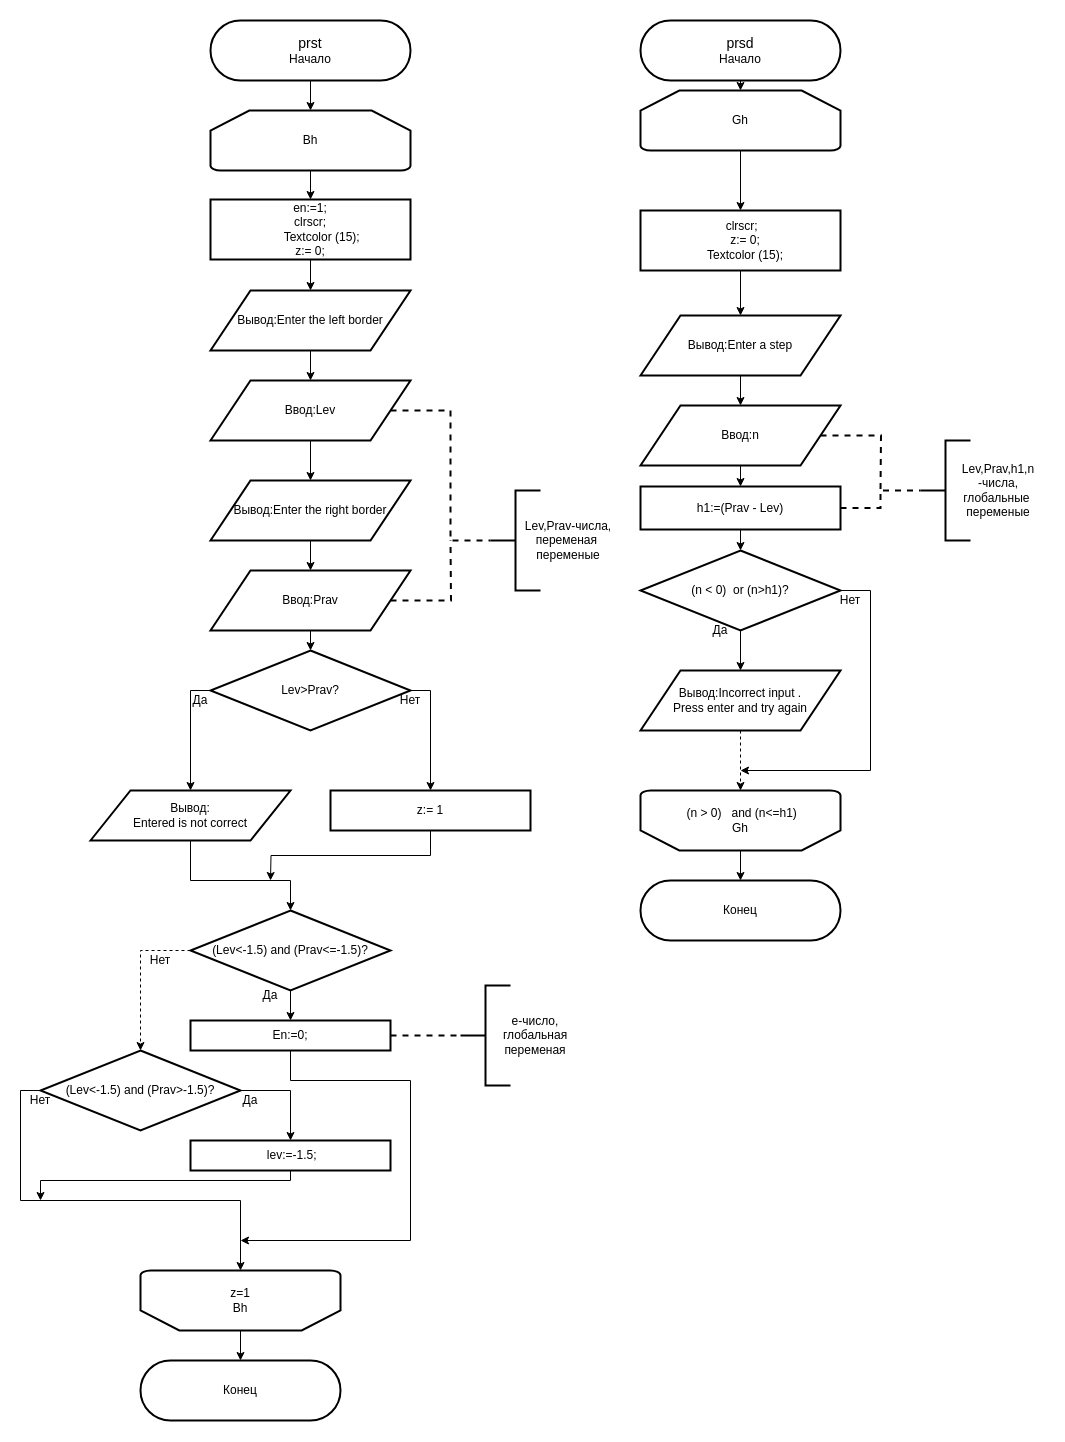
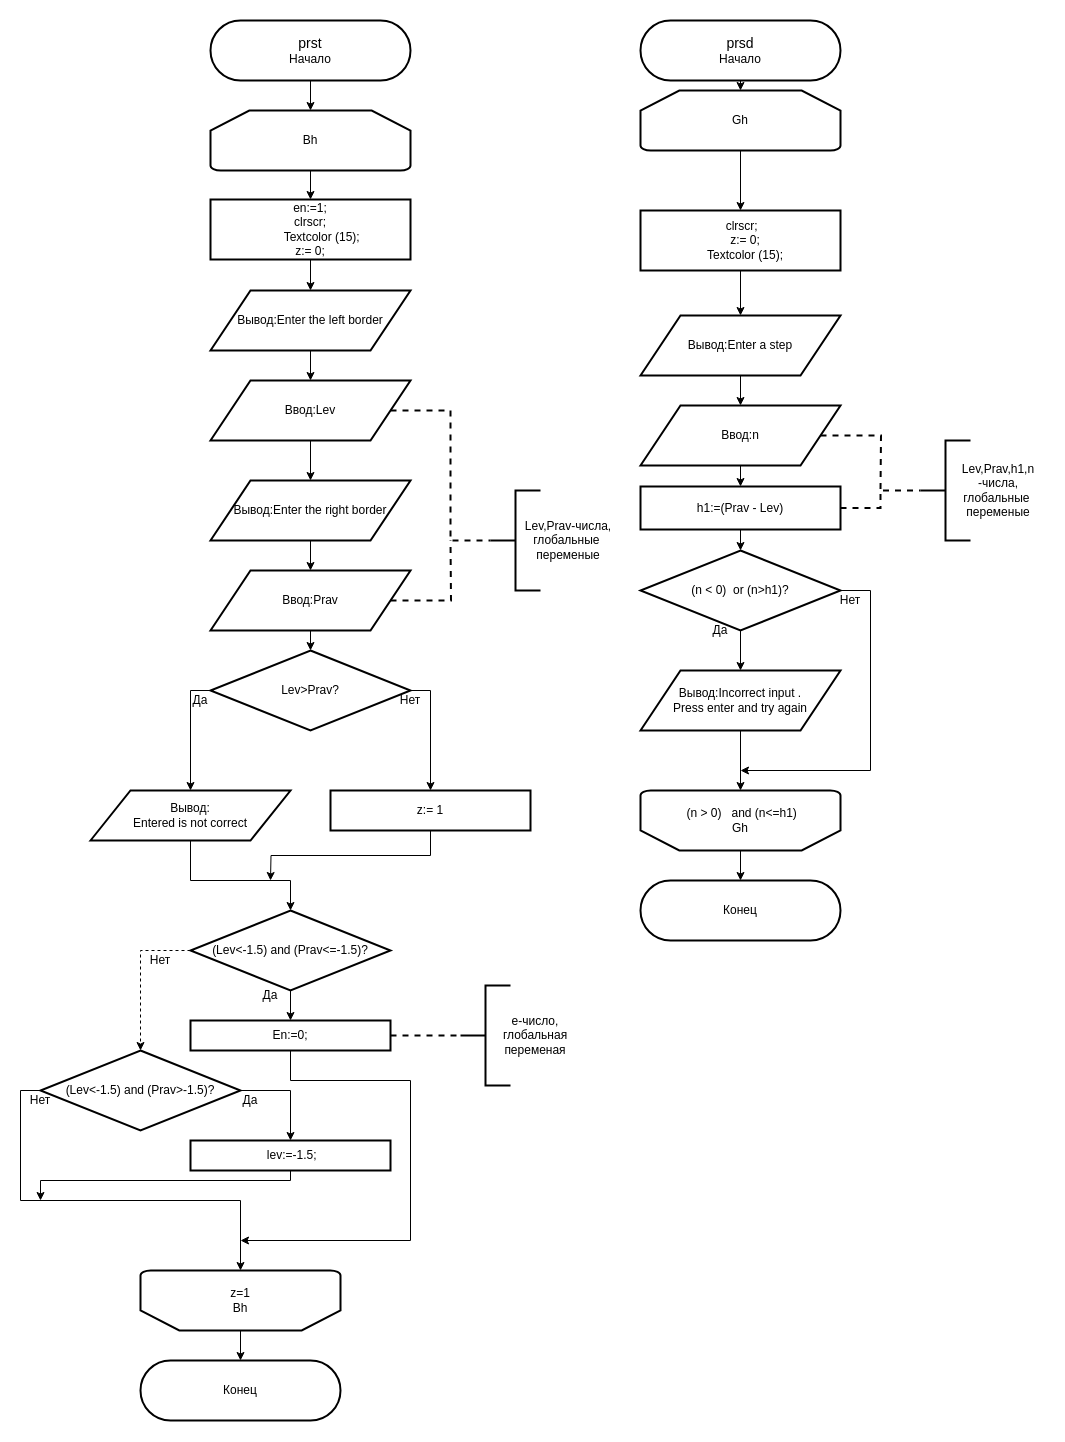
node "Lev,Prav-числа, переменая переменые": label "Lev,Prav-числа, переменая переменые" -> "Lev,Prav-числа, глобальные переменые"
edge "Вывод:Incorrect input . Press enter and try again" -> "(n > 0) and (n<=h1) Gh": style dashed -> solid
